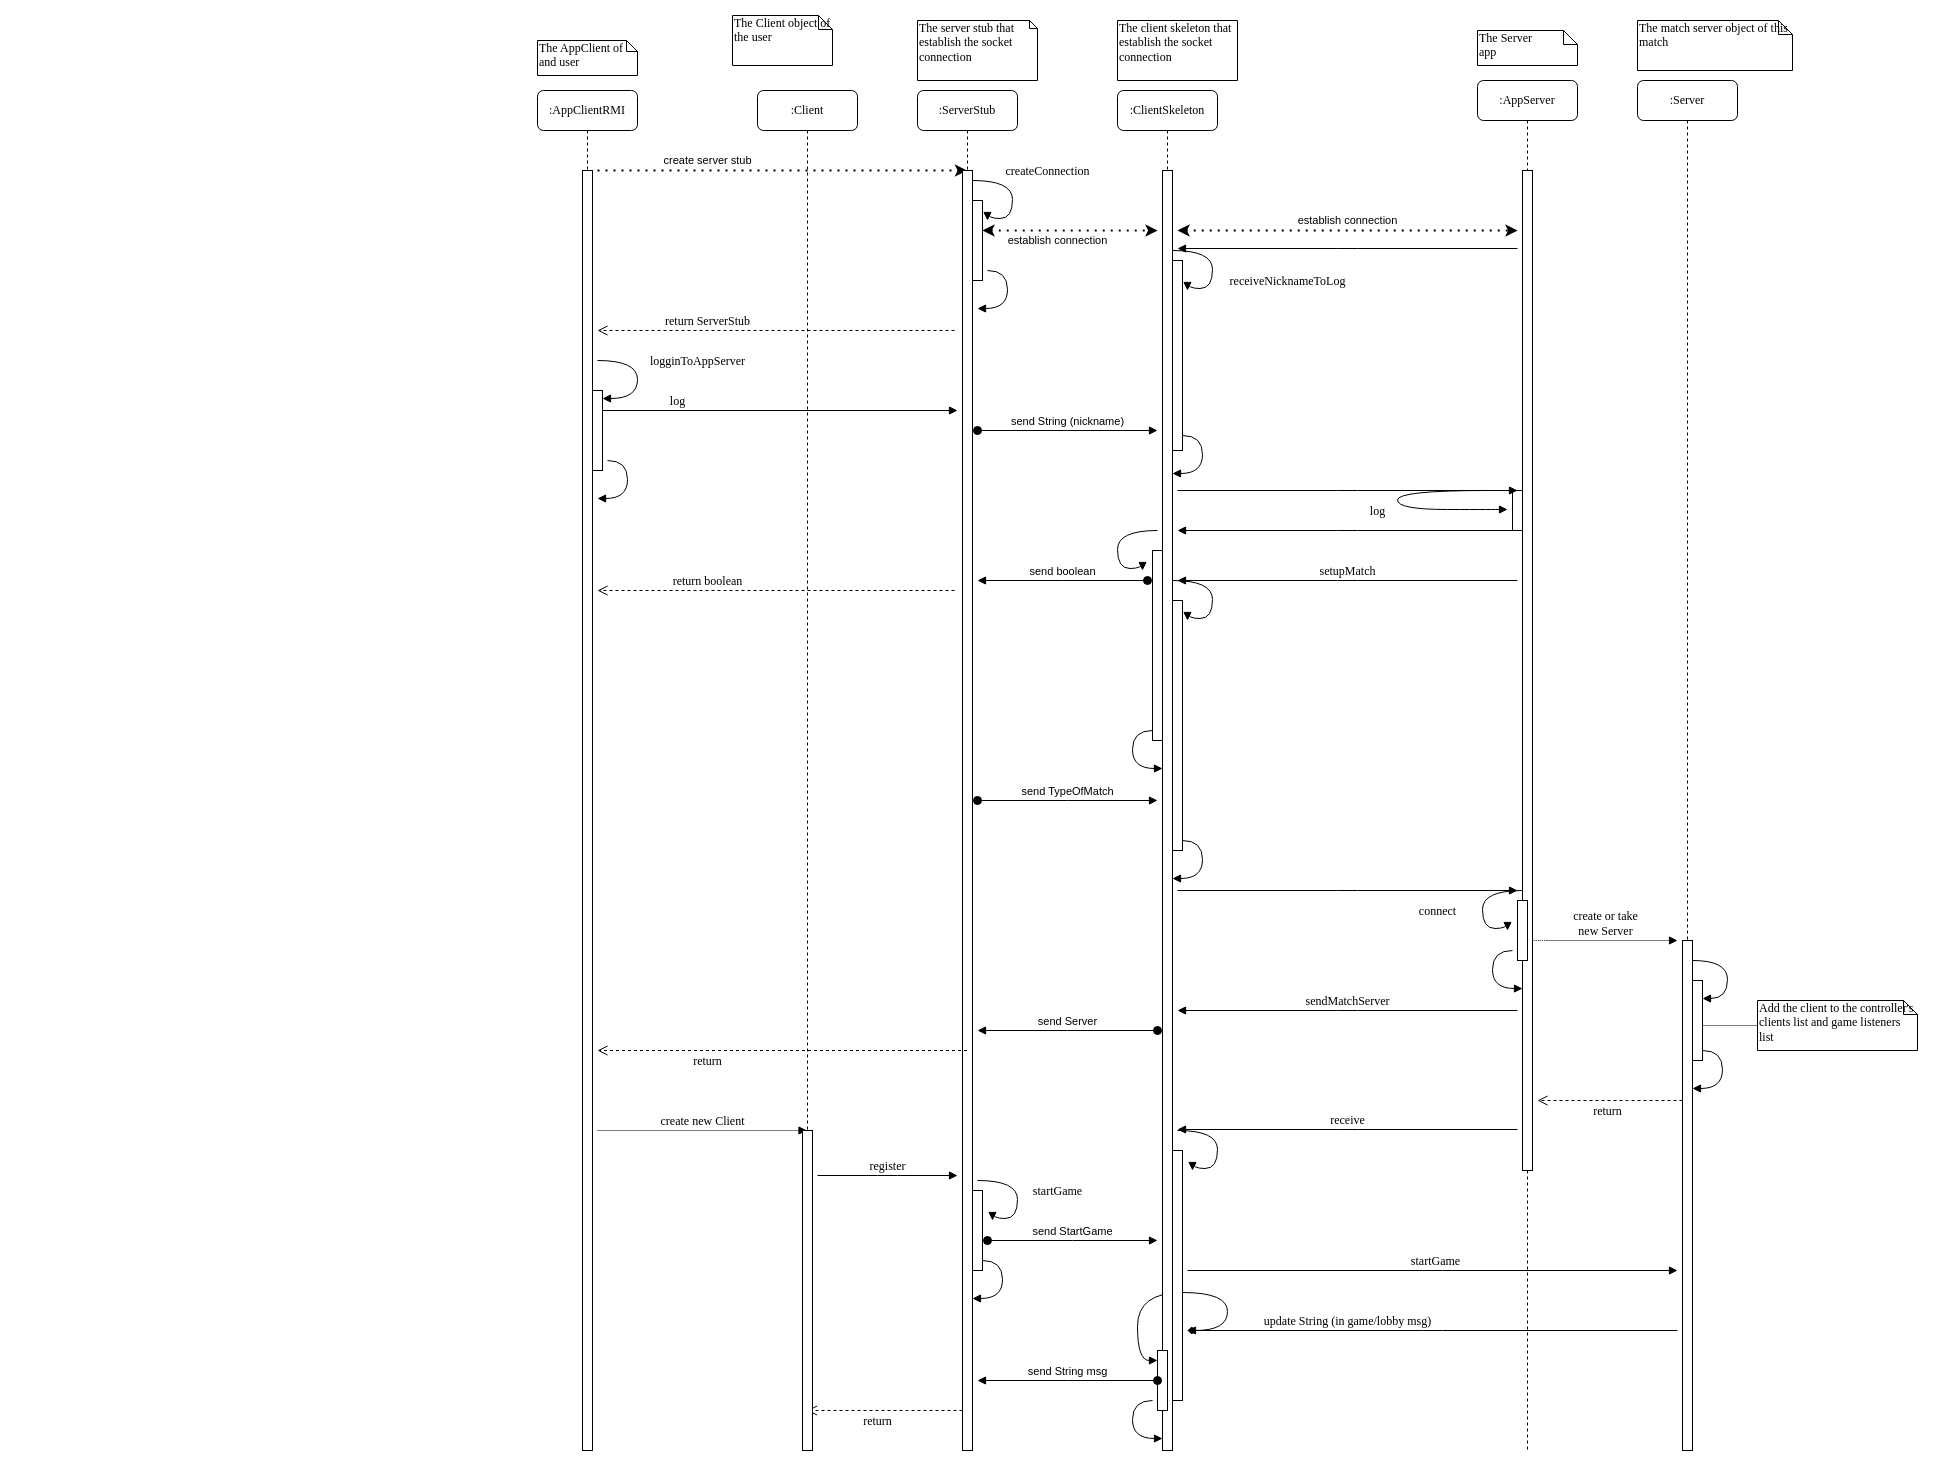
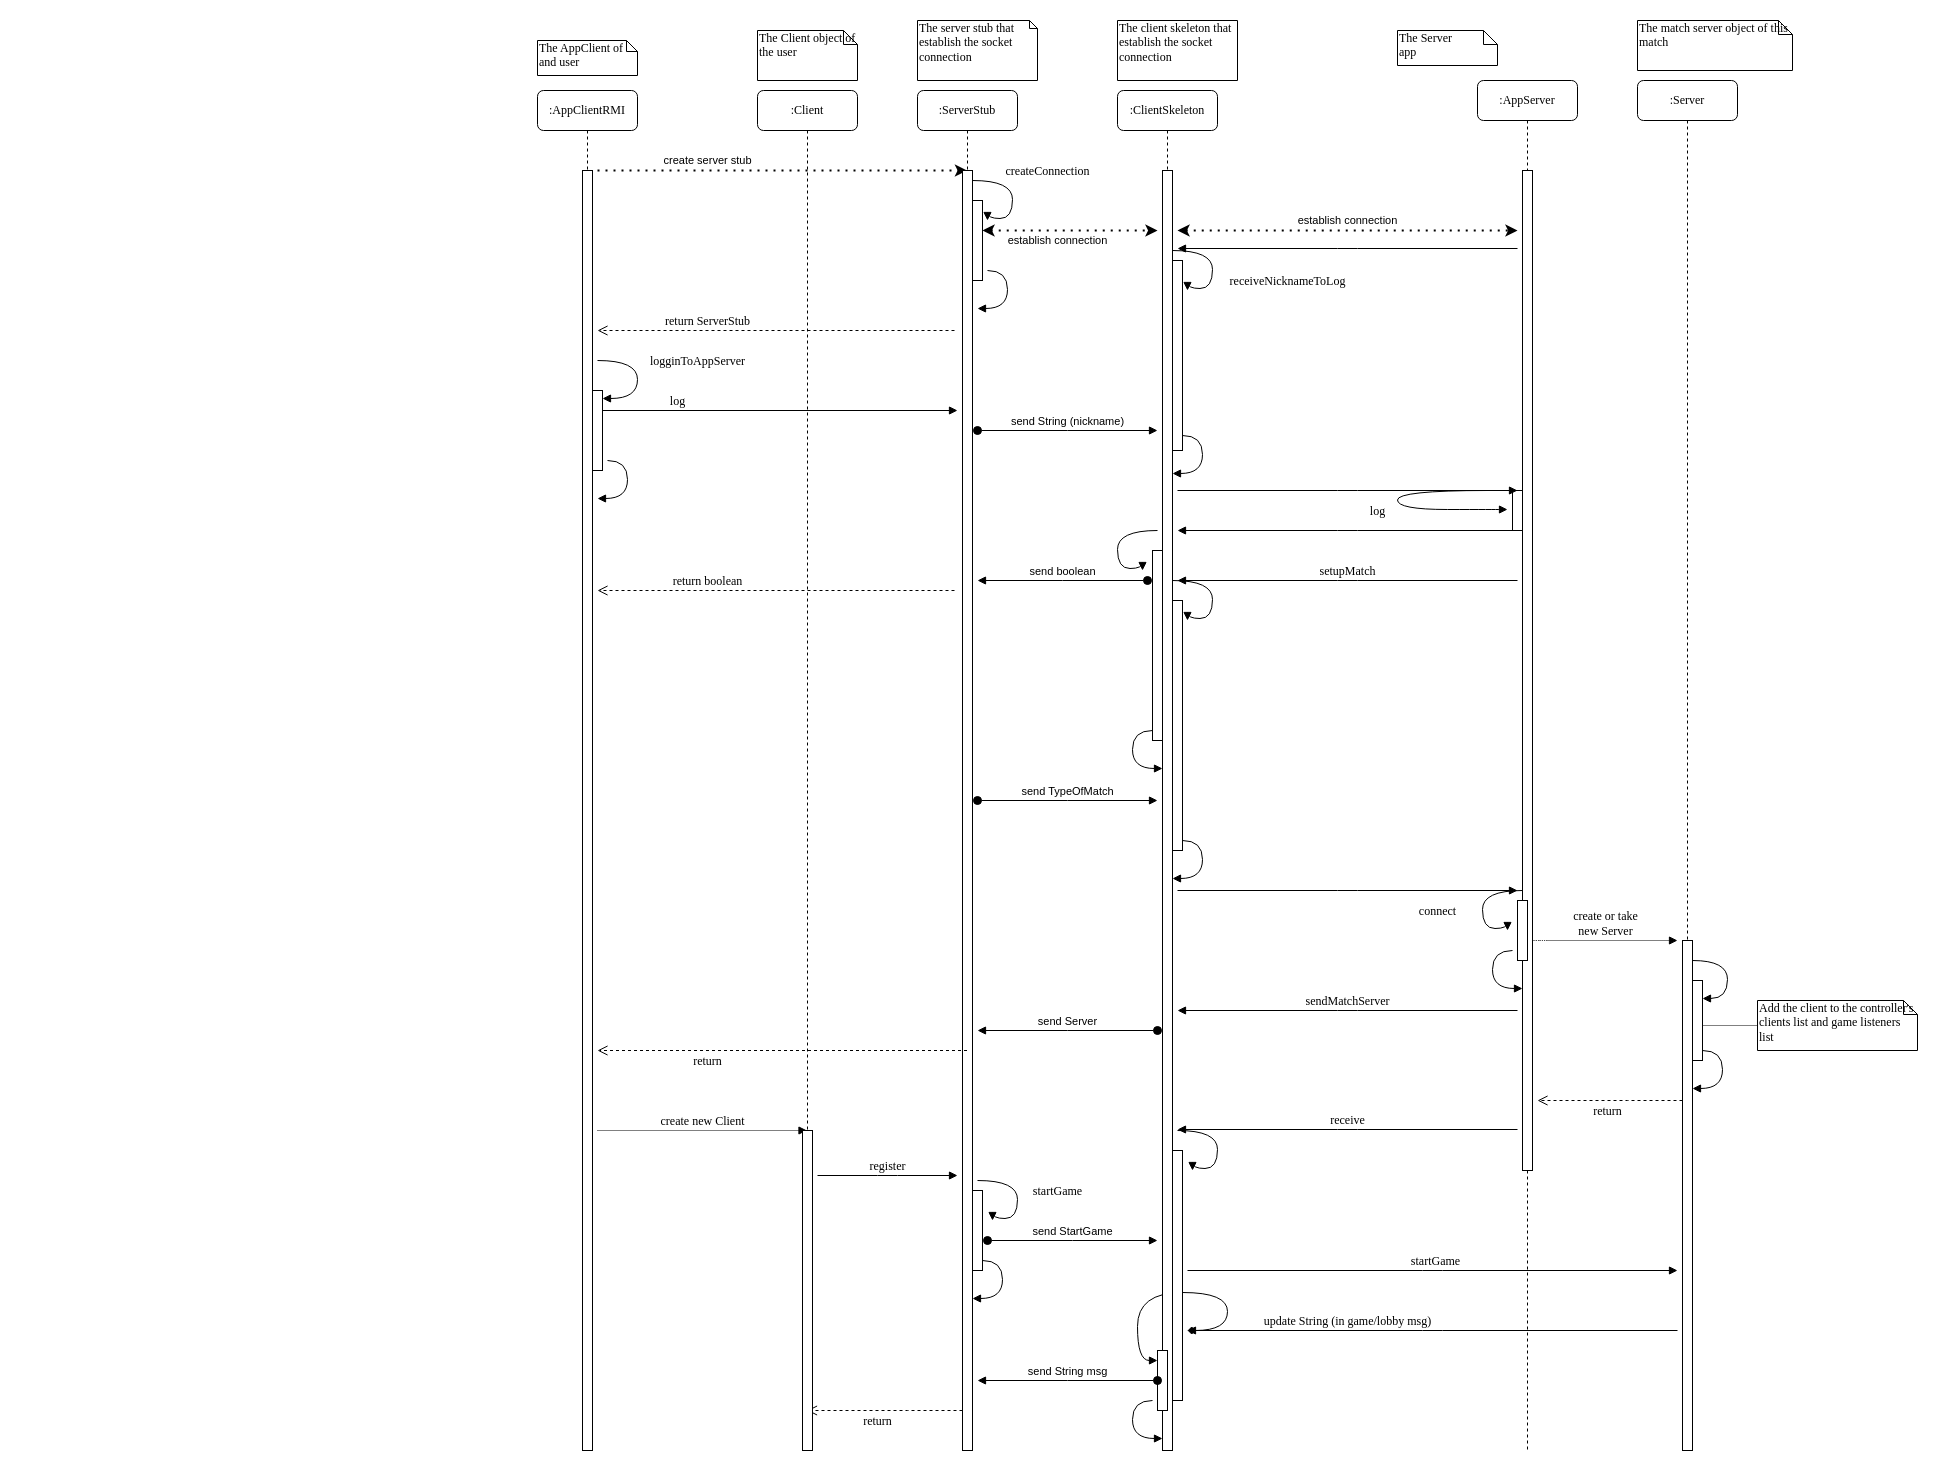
node "The Client object of the user": moved (783, 41) -> (808, 56)
node "The Server app": moved (1528, 48) -> (1448, 48)
